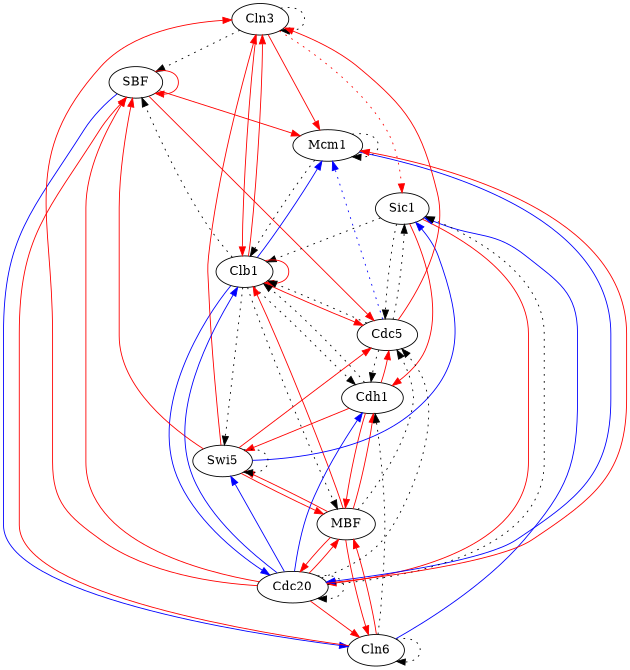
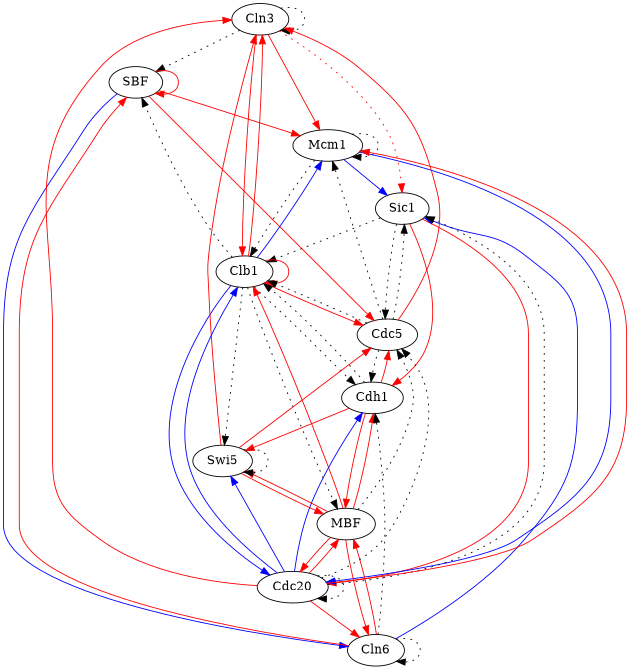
edge "Cdc5" -> "Mcm1": color blue -> black
edge "Swi5" -> "SBF": removed
edge "Cdc20" -> "SBF": removed
edge "Swi5" -> "Sic1": now "Mcm1" -> "Sic1"
